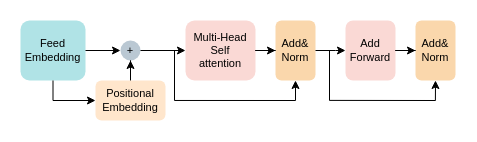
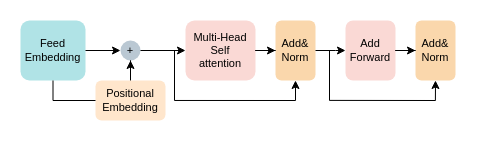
edge "Feed Embedding" -> "PositionalEmbedding": arrowhead classic -> none
